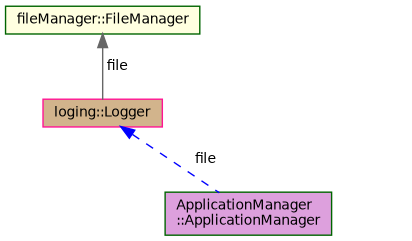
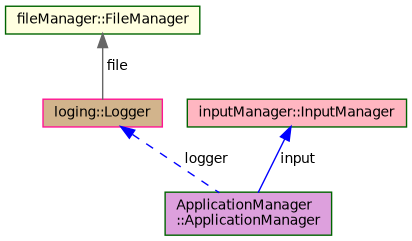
node "inputManager::InputManager": added
edge "ApplicationManager ::ApplicationManager" -> "loging::Logger": label " file" -> " logger"
